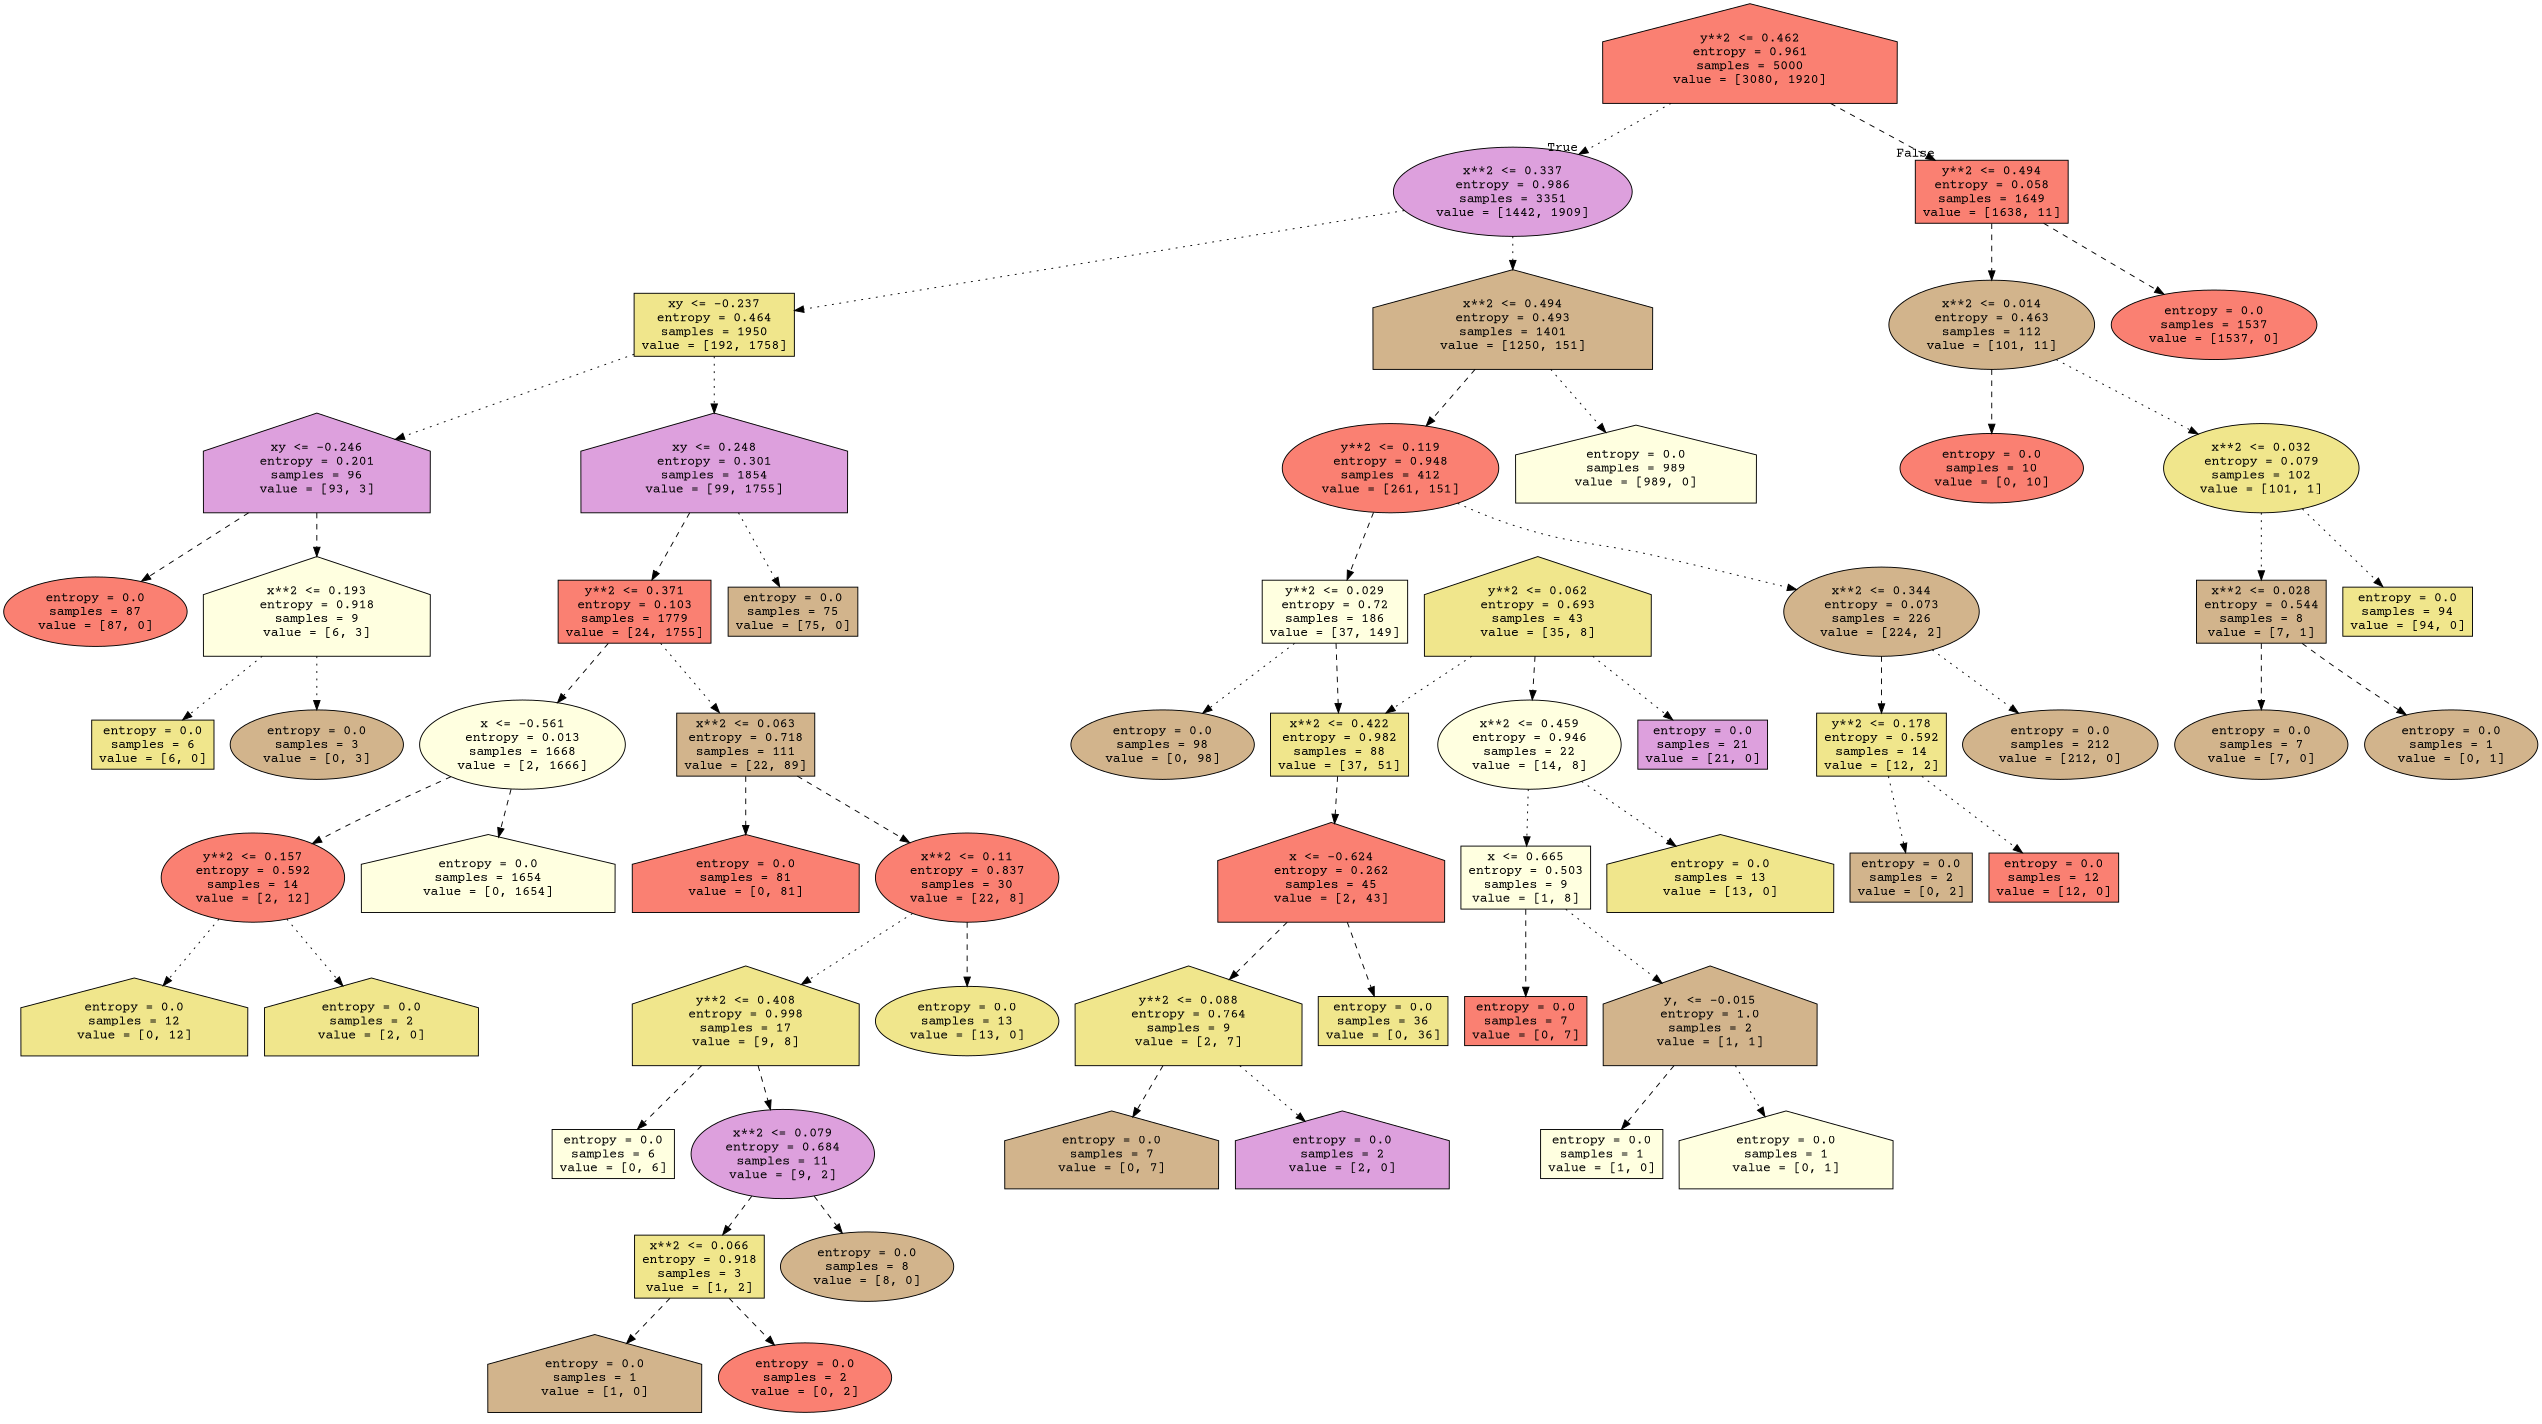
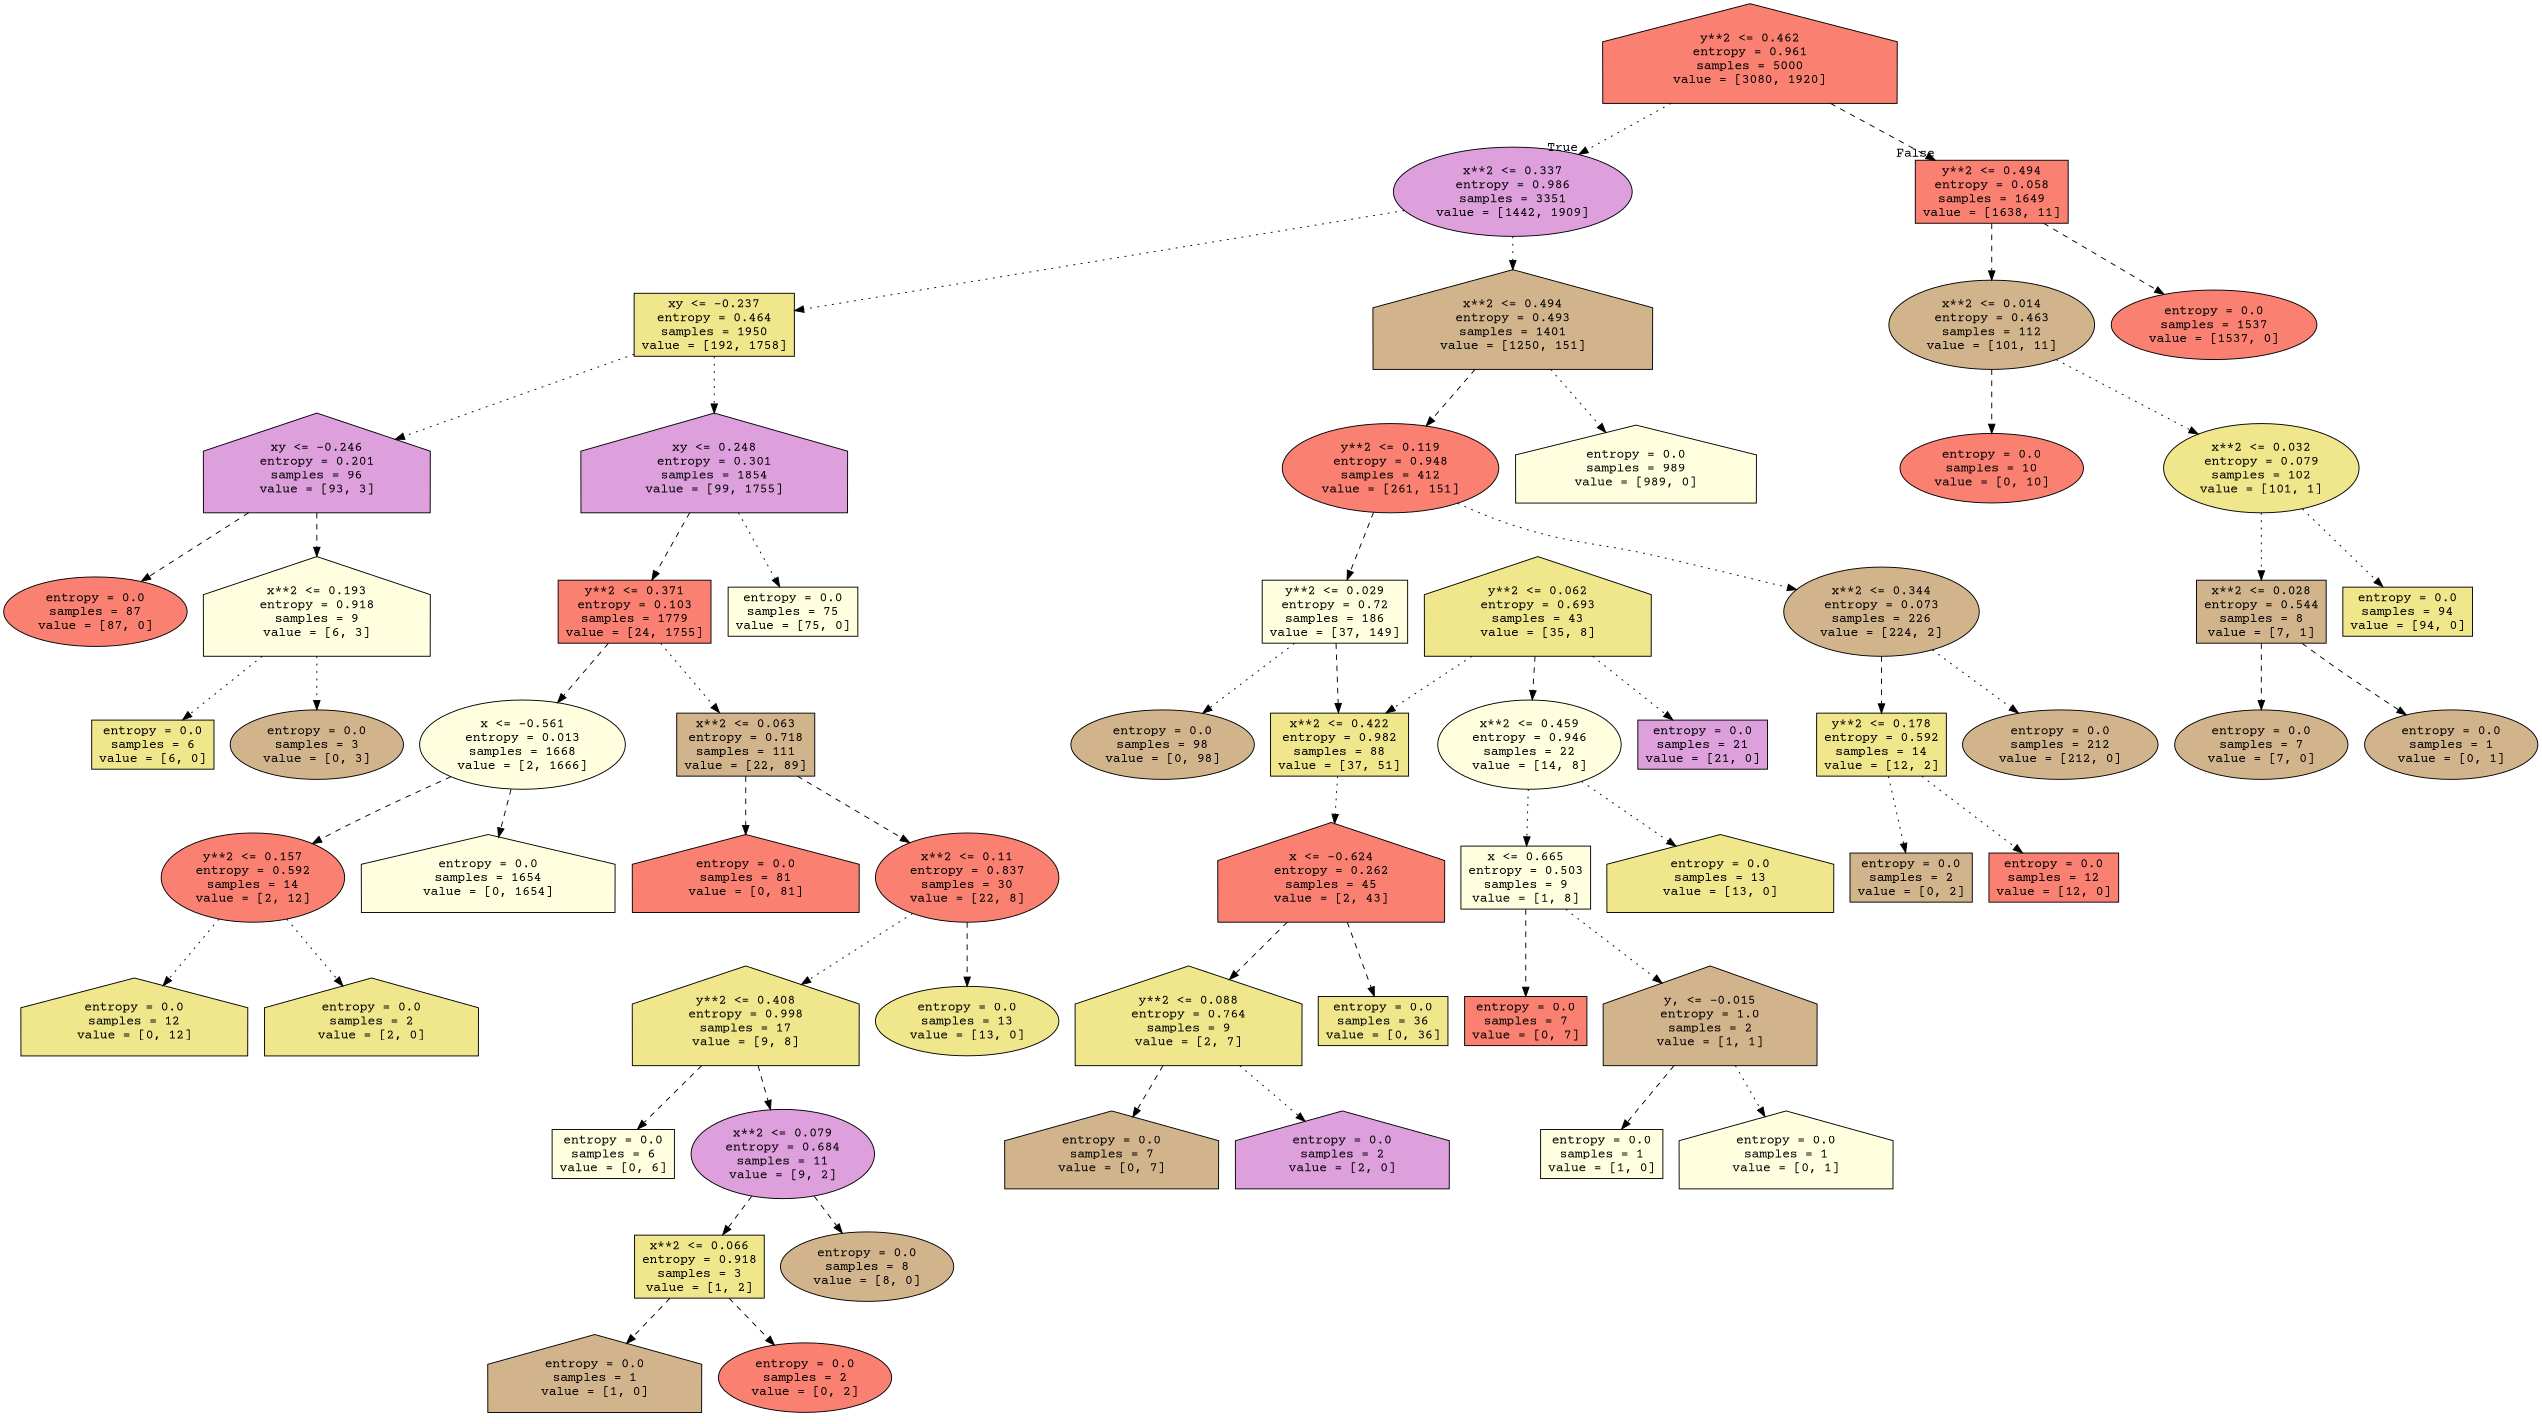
node "entropy = 0.0 samples = 75 value = [75, 0]": fillcolor tan -> lightyellow
edge "x**2 <= 0.422 entropy = 0.982 samples = 88 value = [37, 51]" -> "x <= -0.624 entropy = 0.262 samples = 45 value = [2, 43]": style dashed -> dotted
